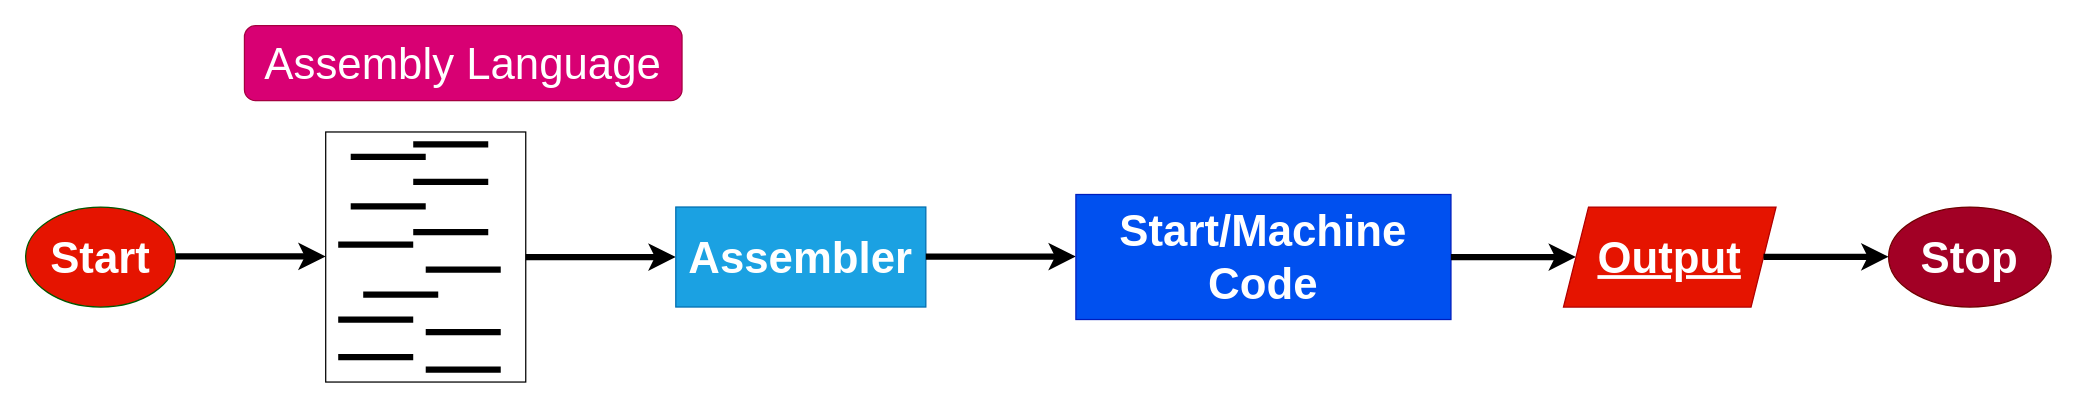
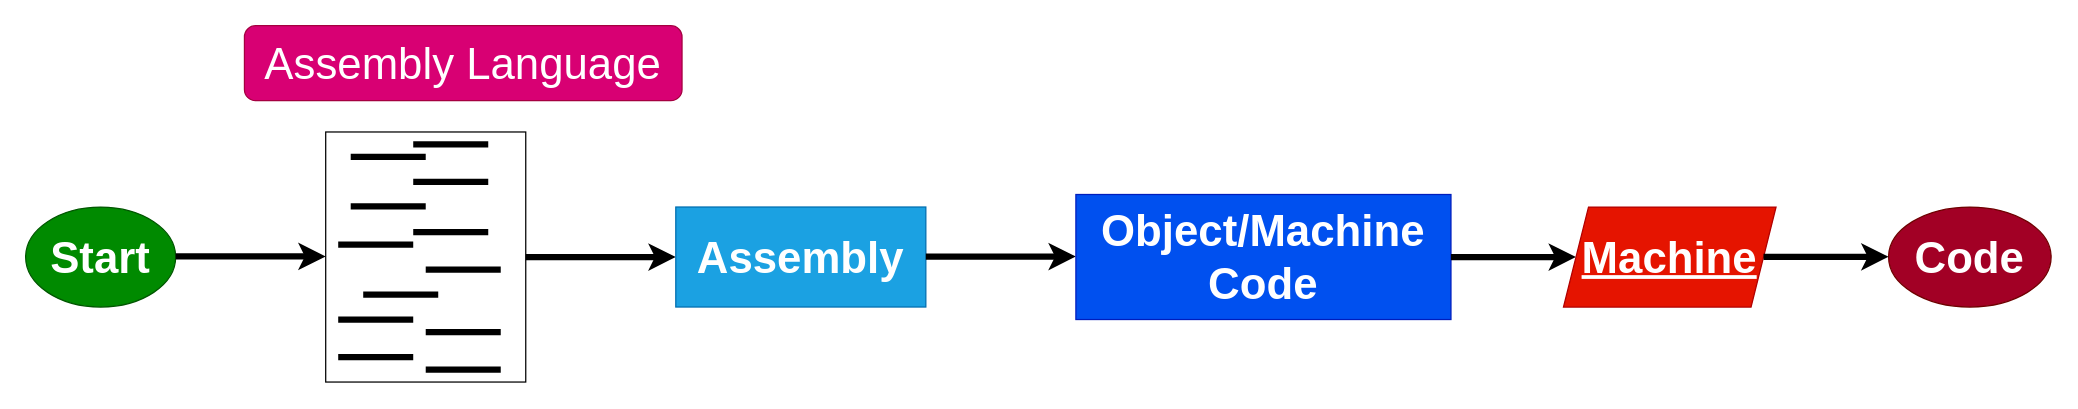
node "Start": fillcolor #e51400 -> #008a00
node "Assembler": label "Assembler" -> "Assembly"
node "Start/Machine Code": label "Start/Machine Code" -> "Object/Machine Code"
node "Output": label "Output" -> "Machine"
node "Stop": label "Stop" -> "Code"
